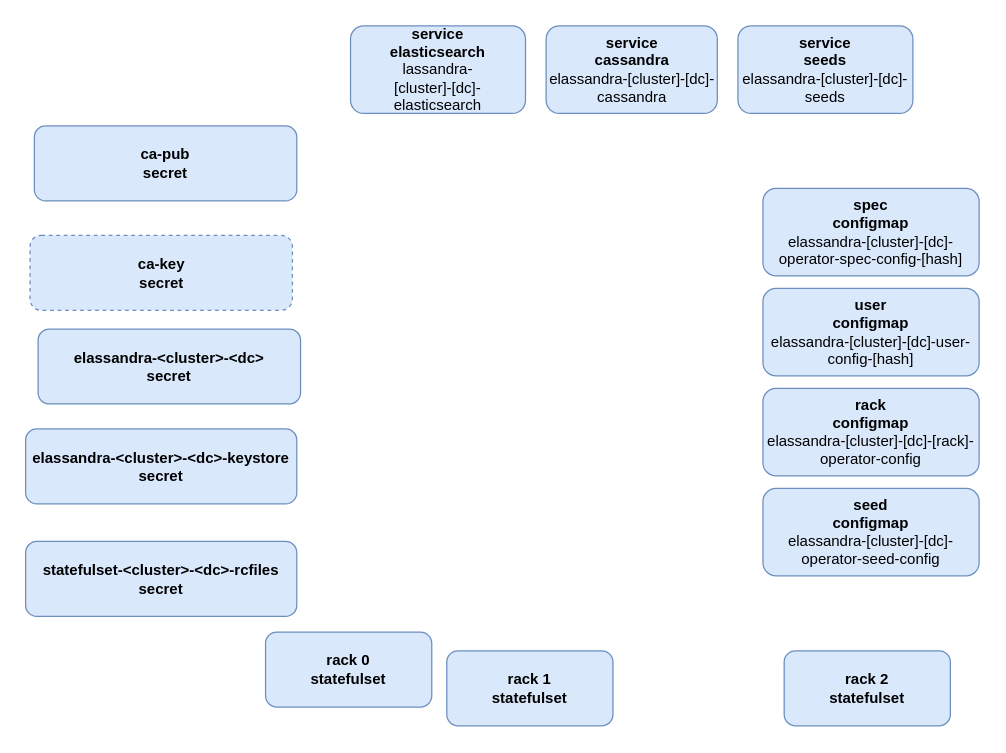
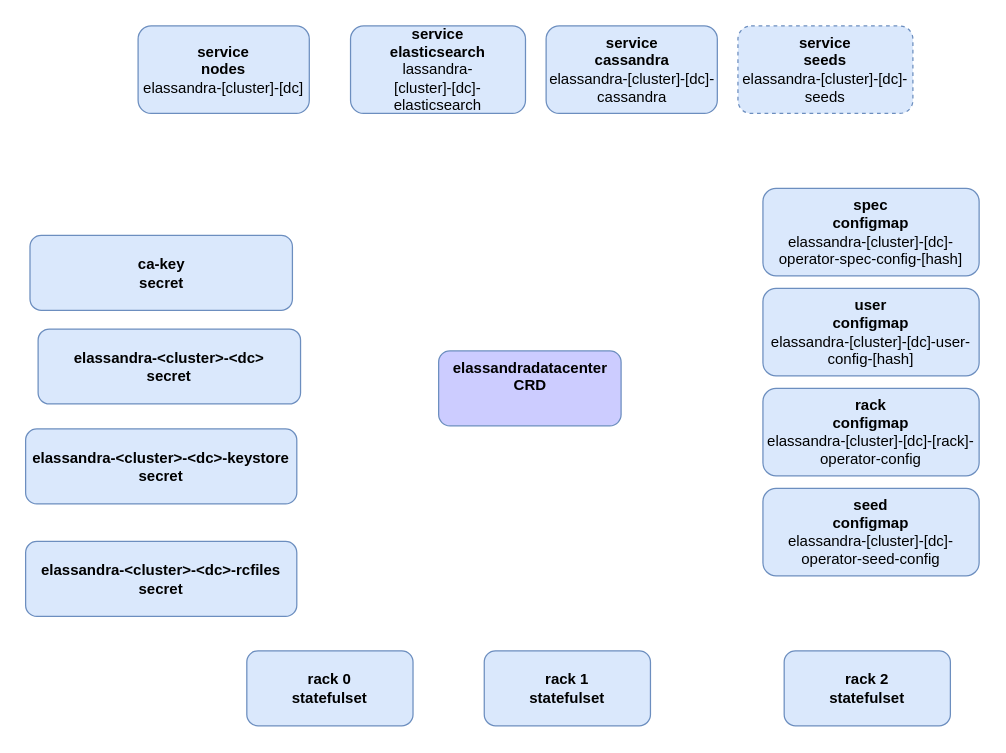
node "service nodes elassandra-[cluster]-[dc]": added
node "service seeds elassandra-[cluster]-[dc]-seeds": style solid -> dashed
node "ca-pub secret": removed
node "ca-key secret": style dashed -> solid
node "elassandradatacenter CRD": added
node "statefulset-<cluster>-<dc>-rcfiles secret": label "statefulset-<cluster>-<dc>-rcfiles secret" -> "elassandra-<cluster>-<dc>-rcfiles secret"
node "rack 0 statefulset": moved (349, 669) -> (330, 688)
node "rack 1 statefulset": moved (530, 688) -> (568, 688)
